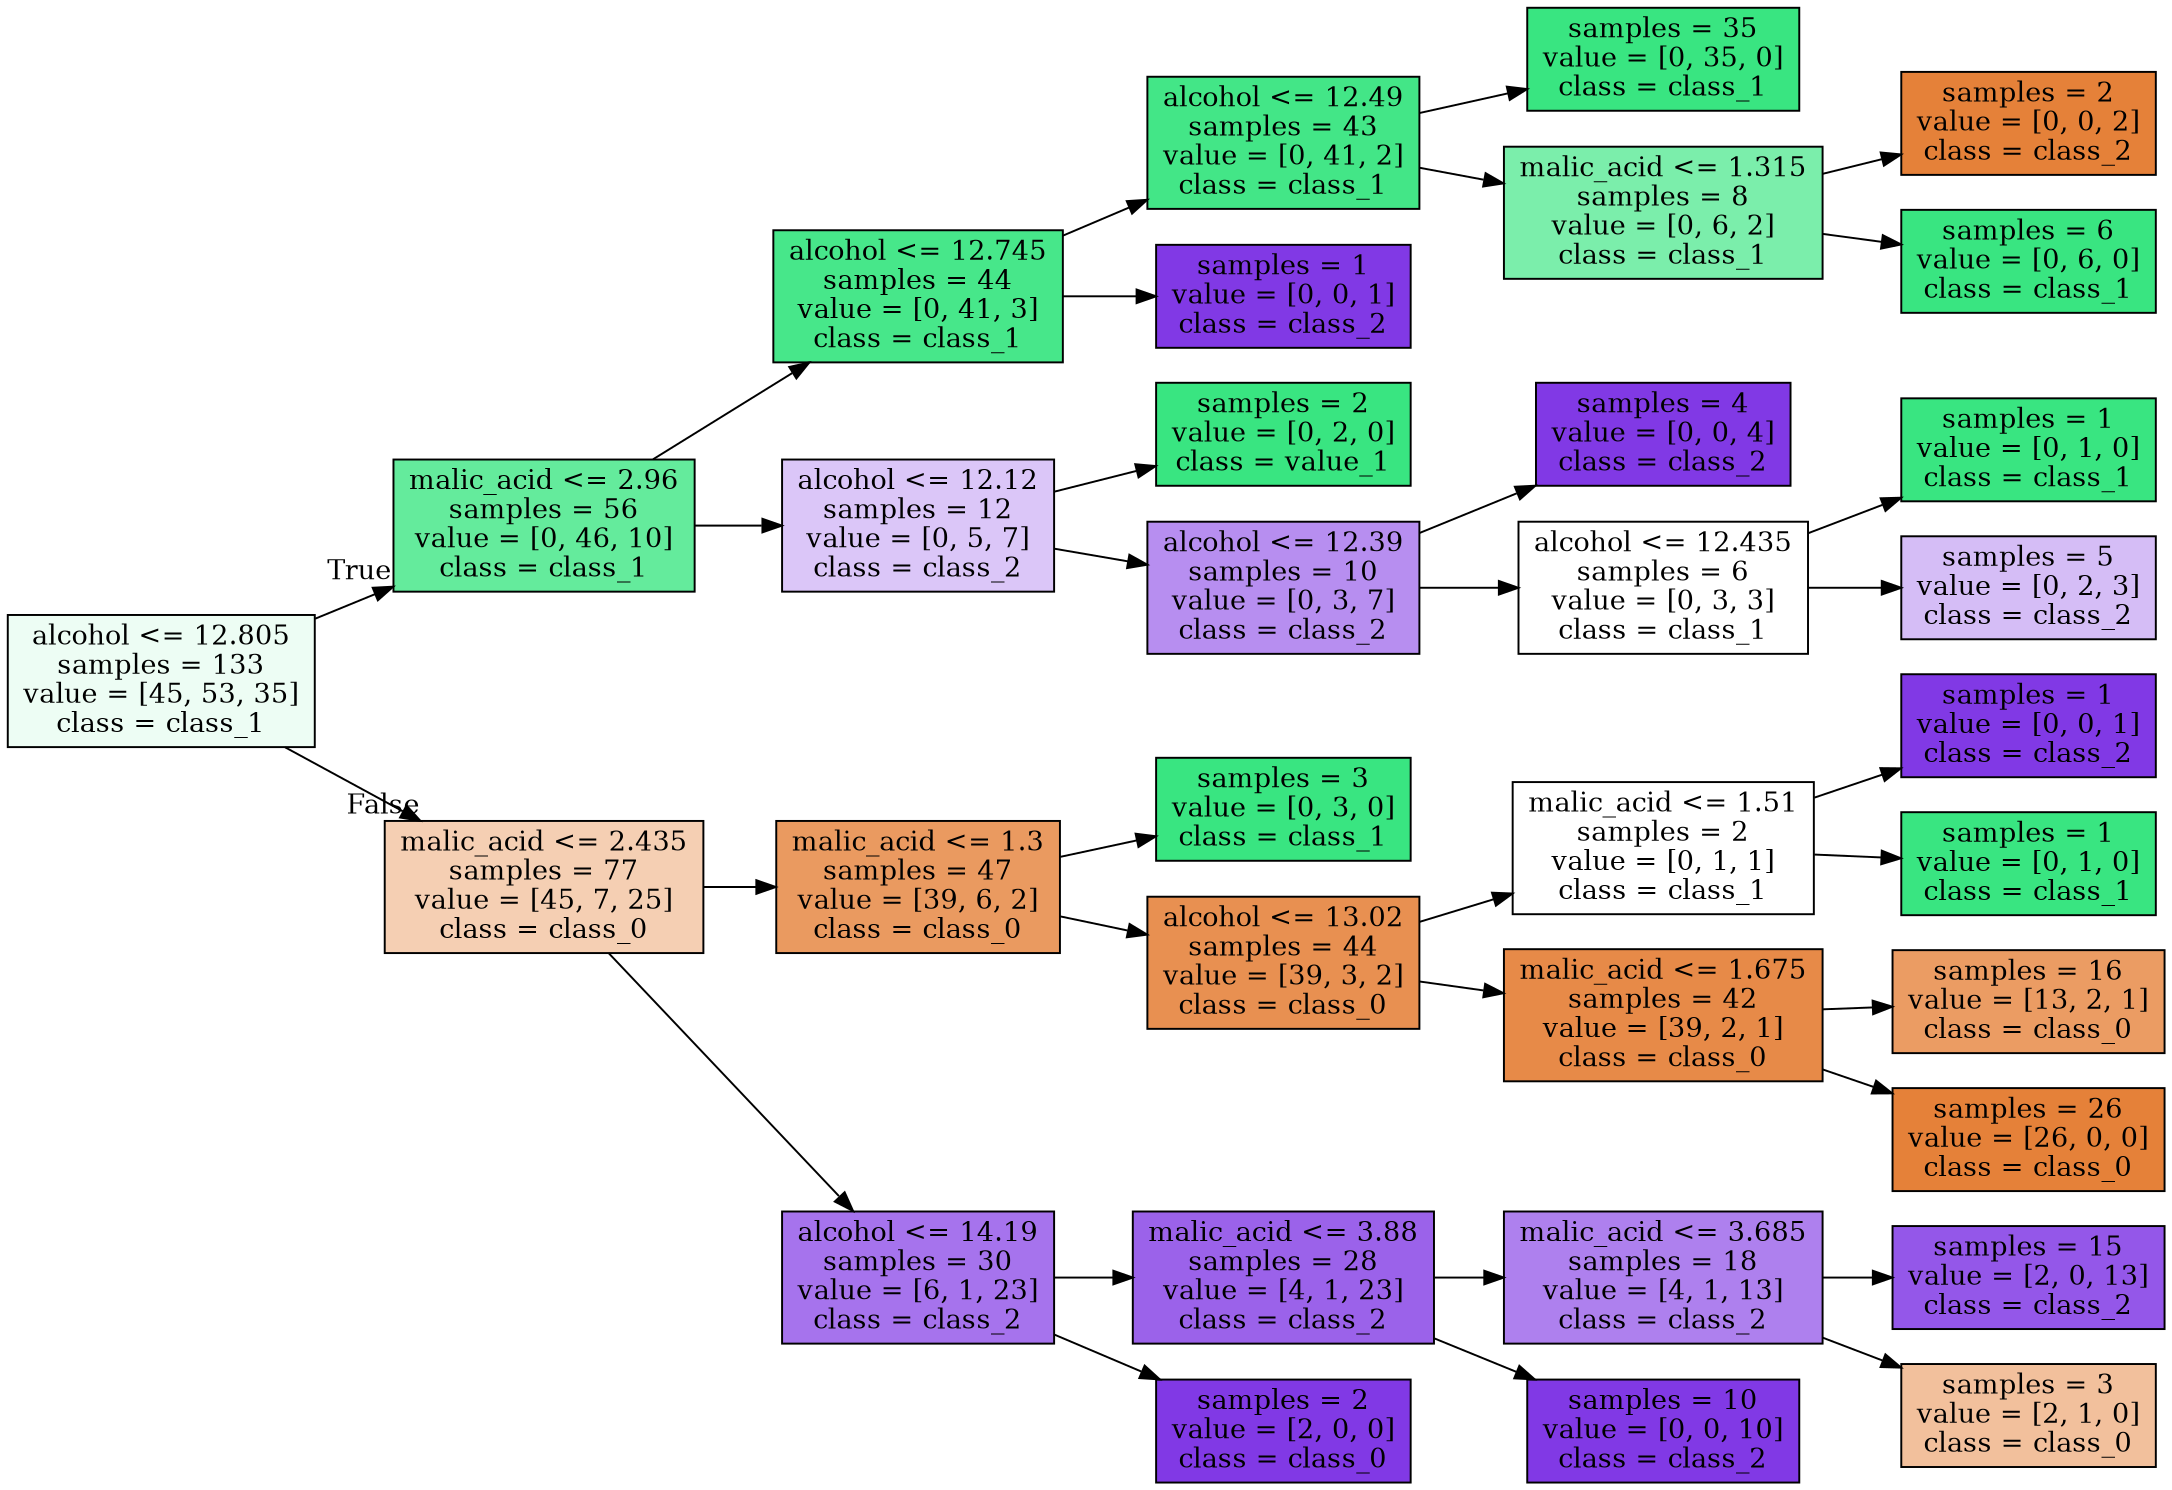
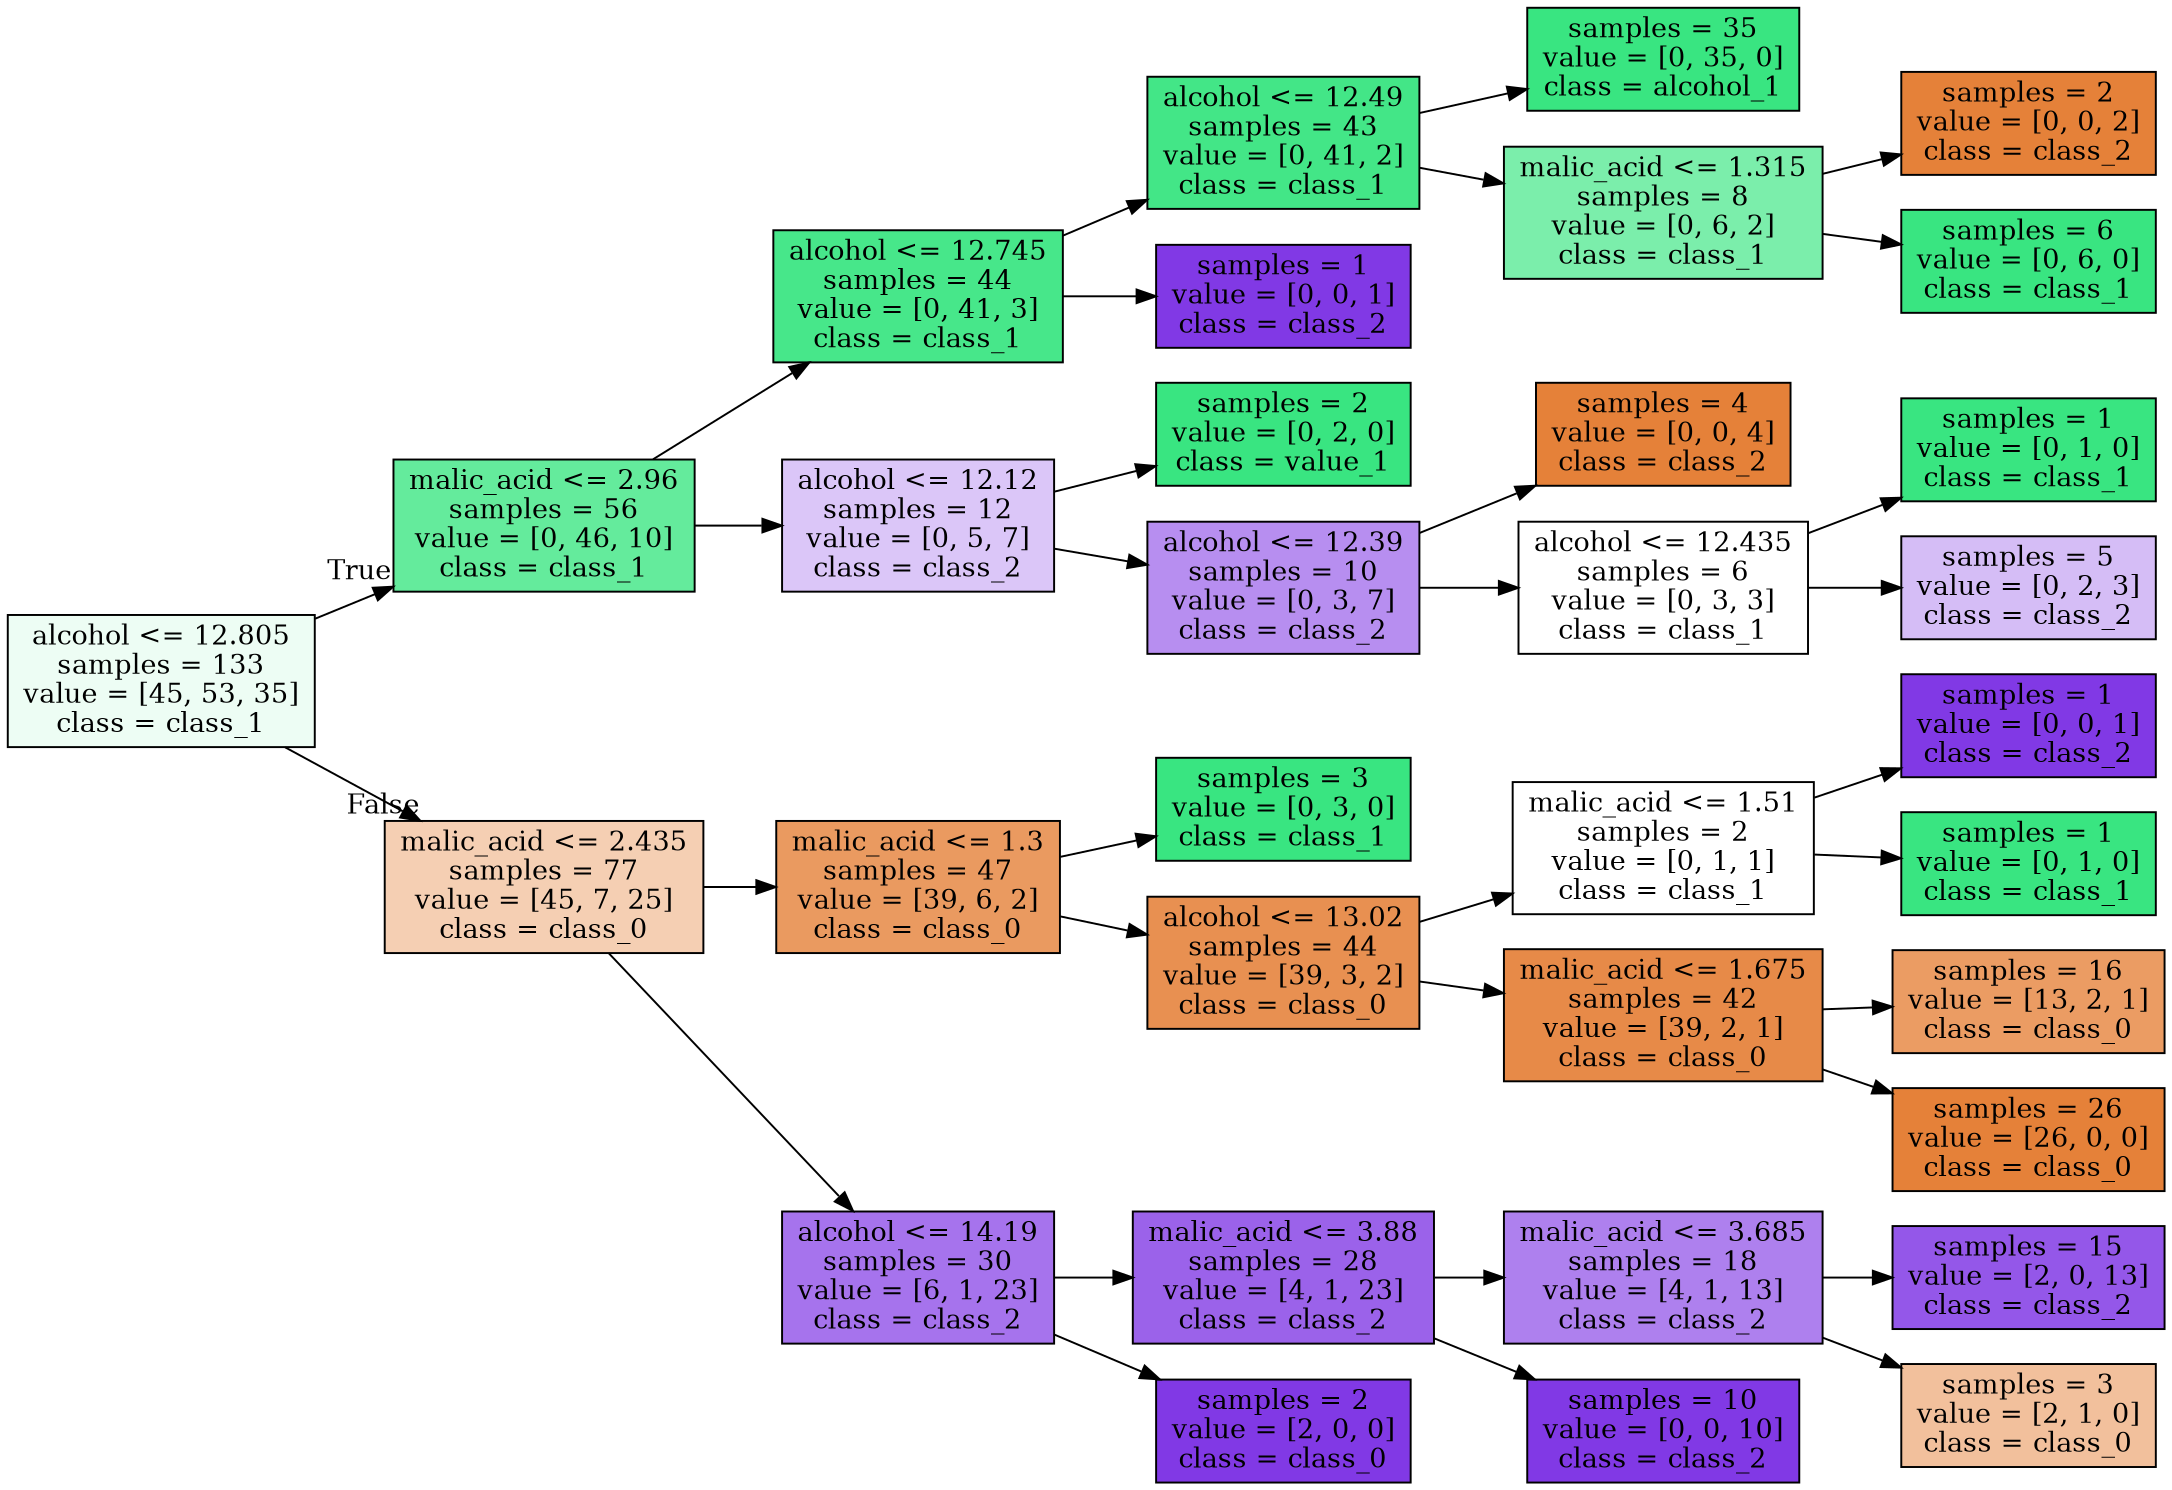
node "samples = 35 value = [0, 35, 0] class = class_1": label "samples = 35 value = [0, 35, 0] class = class_1" -> "samples = 35 value = [0, 35, 0] class = alcohol_1"
node "samples = 4 value = [0, 0, 4] class = class_2": fillcolor #8139e5 -> #e58139
